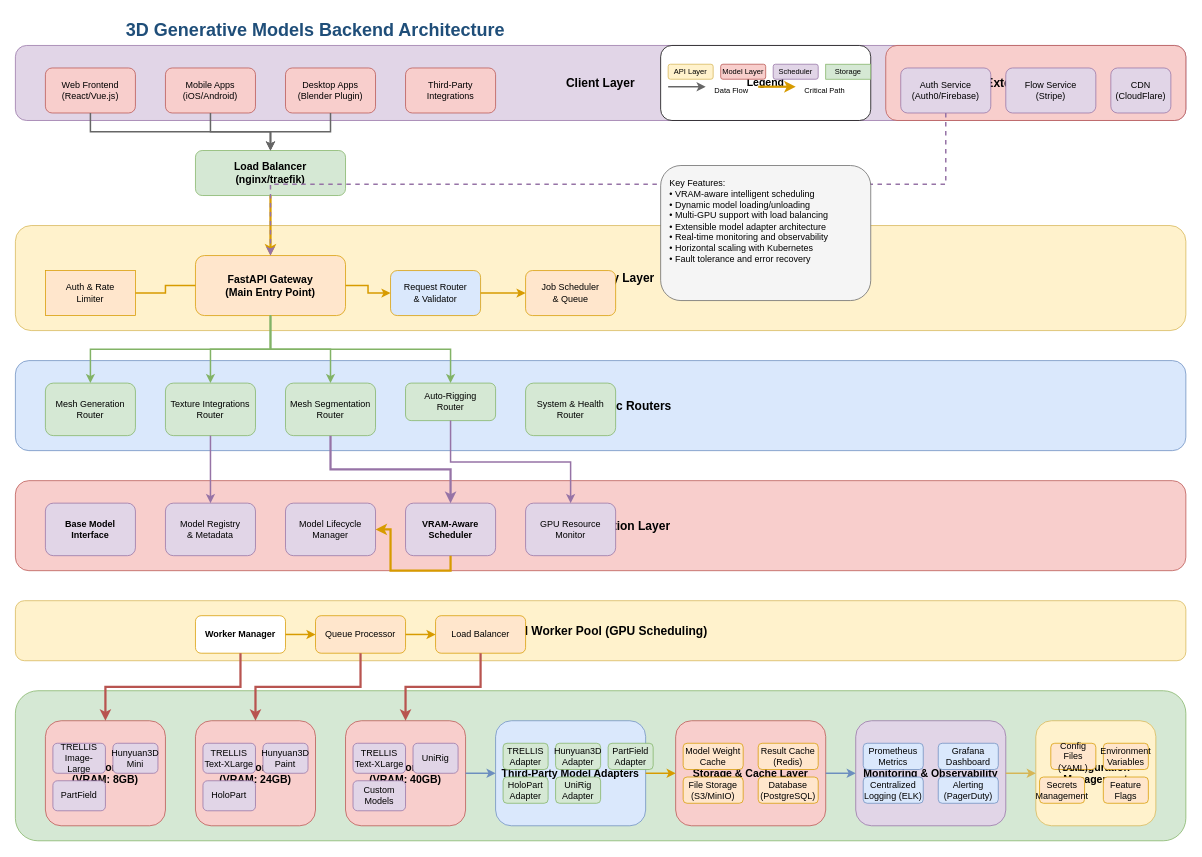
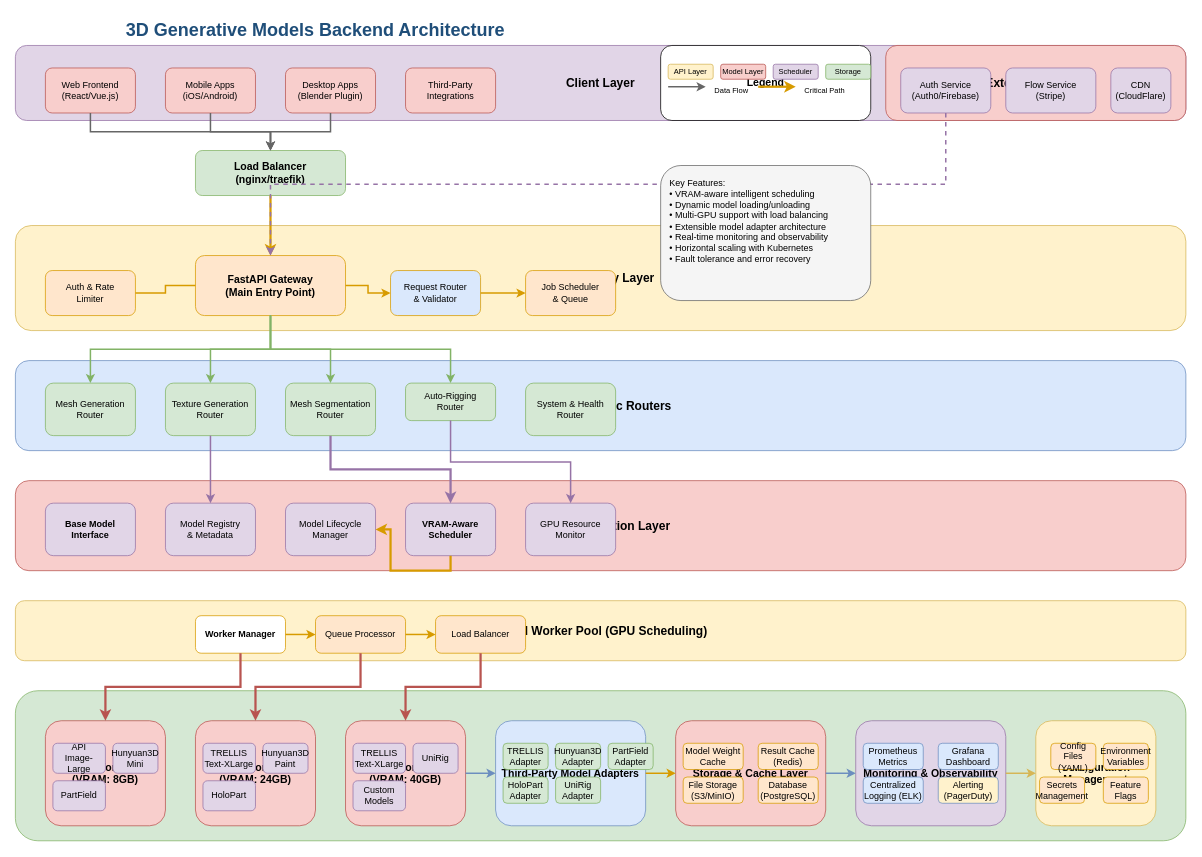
node "Storage": shape rectangle -> rounded rectangle
node "Auth & Rate Limiter": shape rectangle -> rounded rectangle
node "Texture Integrations Router": label "Texture Integrations Router" -> "Texture Generation Router"
node "TRELLIS Image-Large": label "TRELLIS Image-Large" -> "API Image-Large"
node "Alerting (PagerDuty)": fillcolor #dae8fc -> #fff2cc
